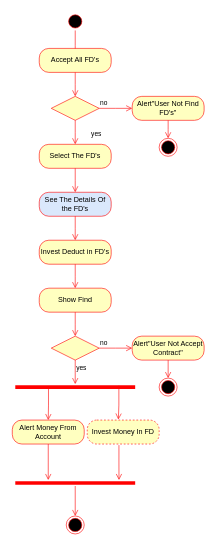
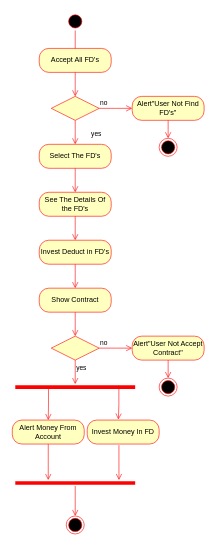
node "See The Details Of the FD's": fillcolor #dae8fc -> #ffffc0
node "Show Find": label "Show Find" -> "Show Contract"
node "Invest Money In FD": style dashed -> solid
